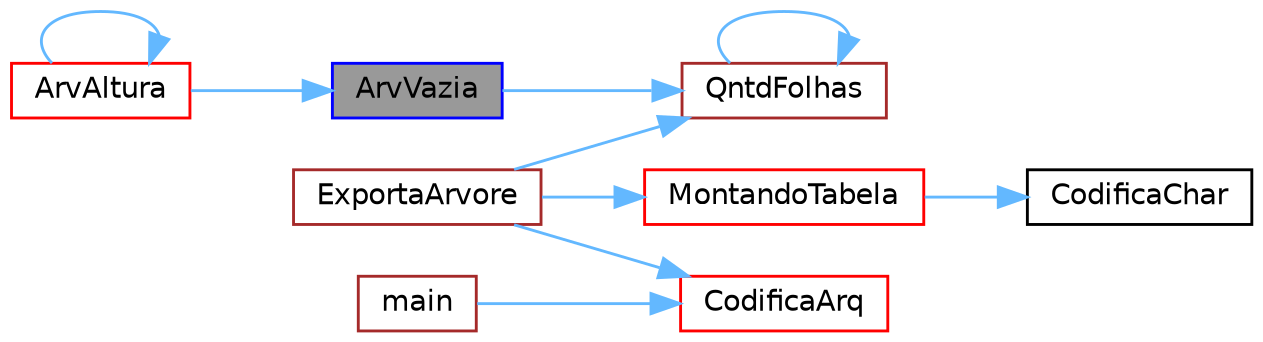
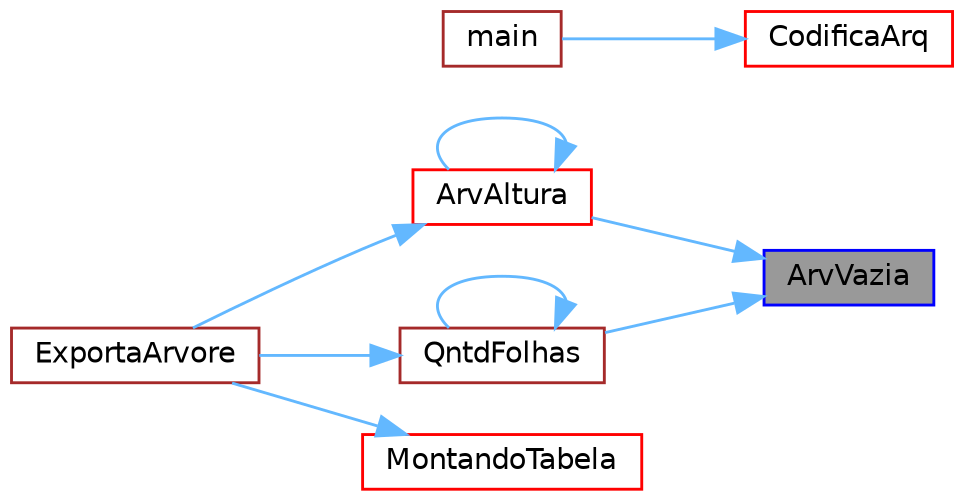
edge "ArvVazia" -> "QntdFolhas": reversed
node "CodificaChar": removed
edge "ExportaArvore" -> "CodificaArq": now "ExportaArvore" -> "ArvAltura"
